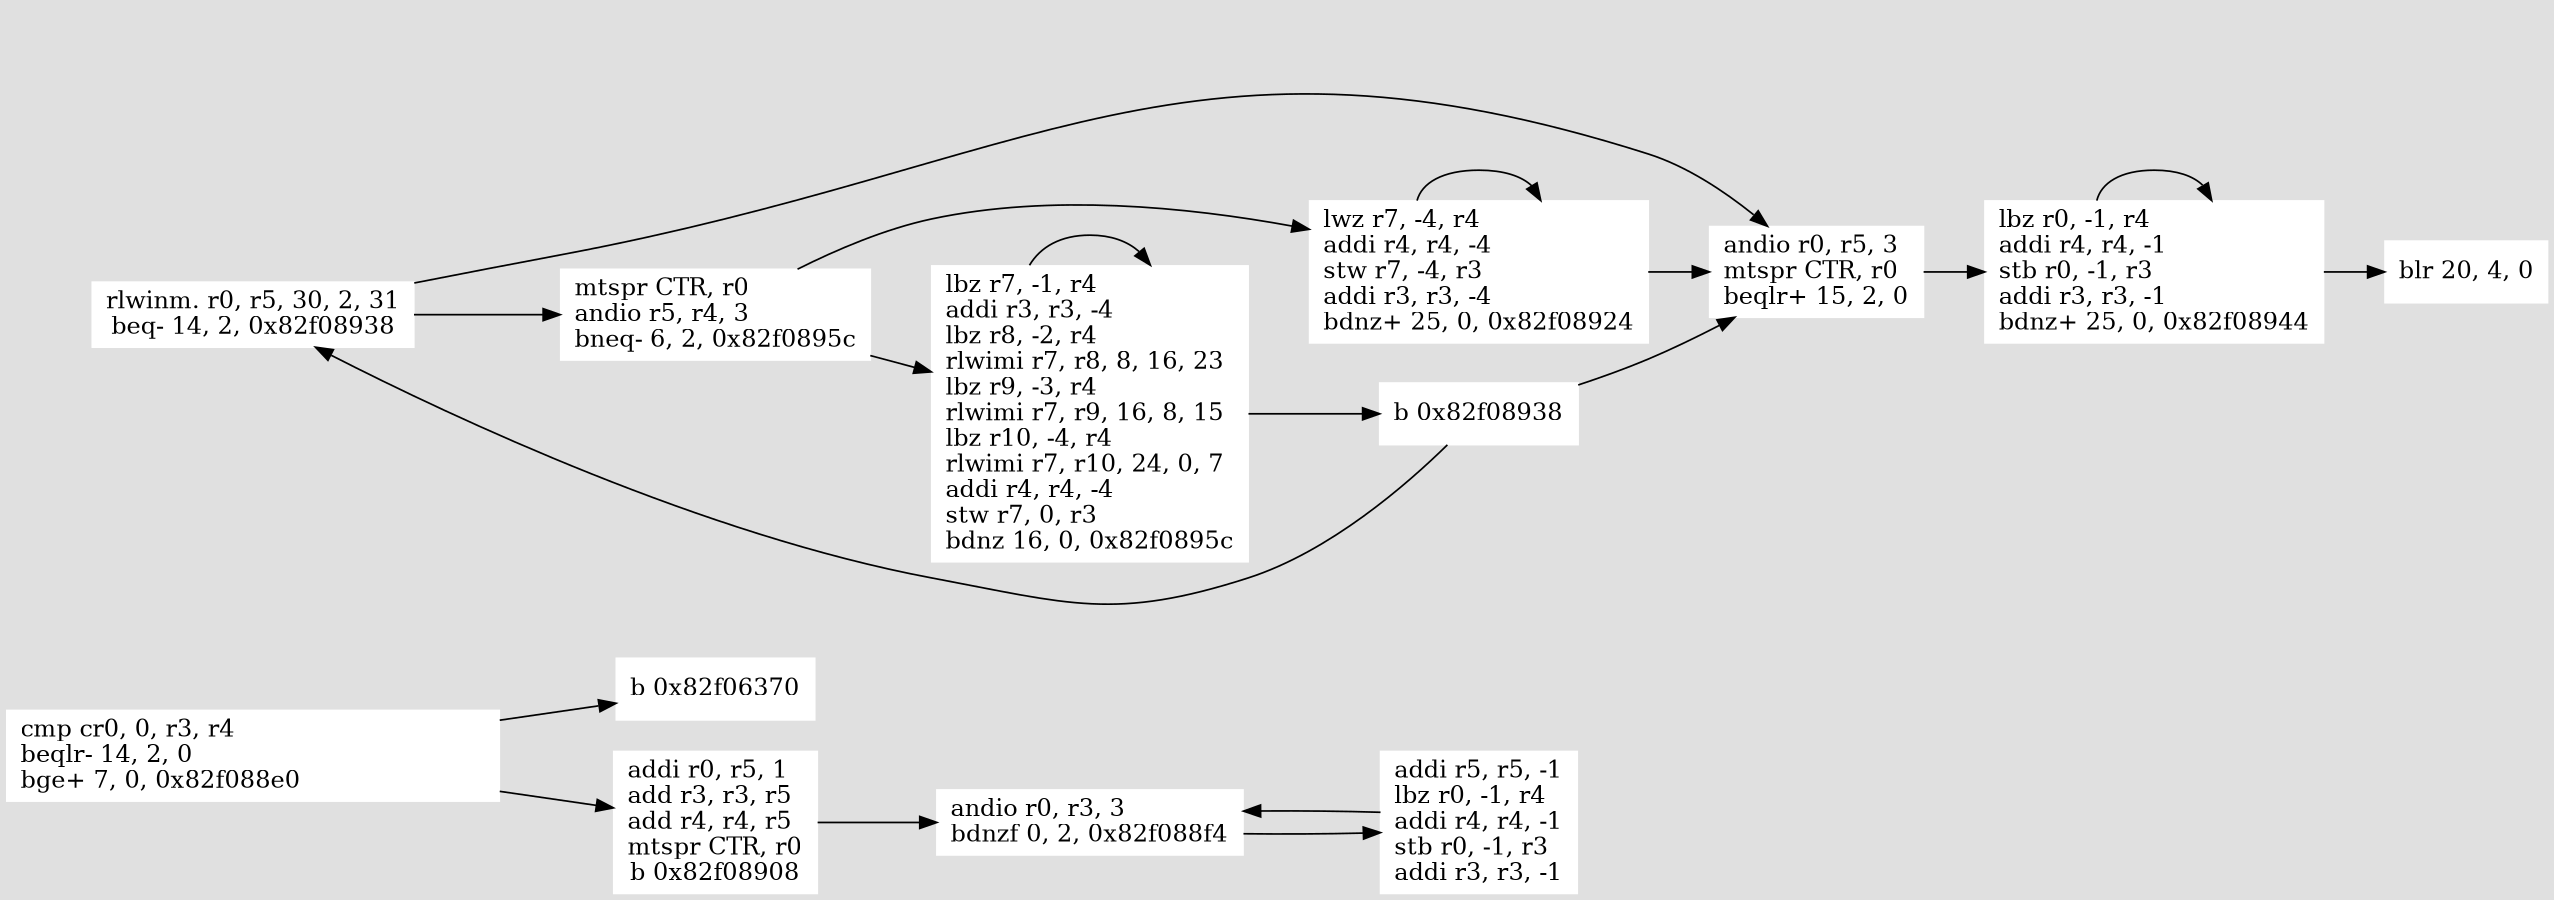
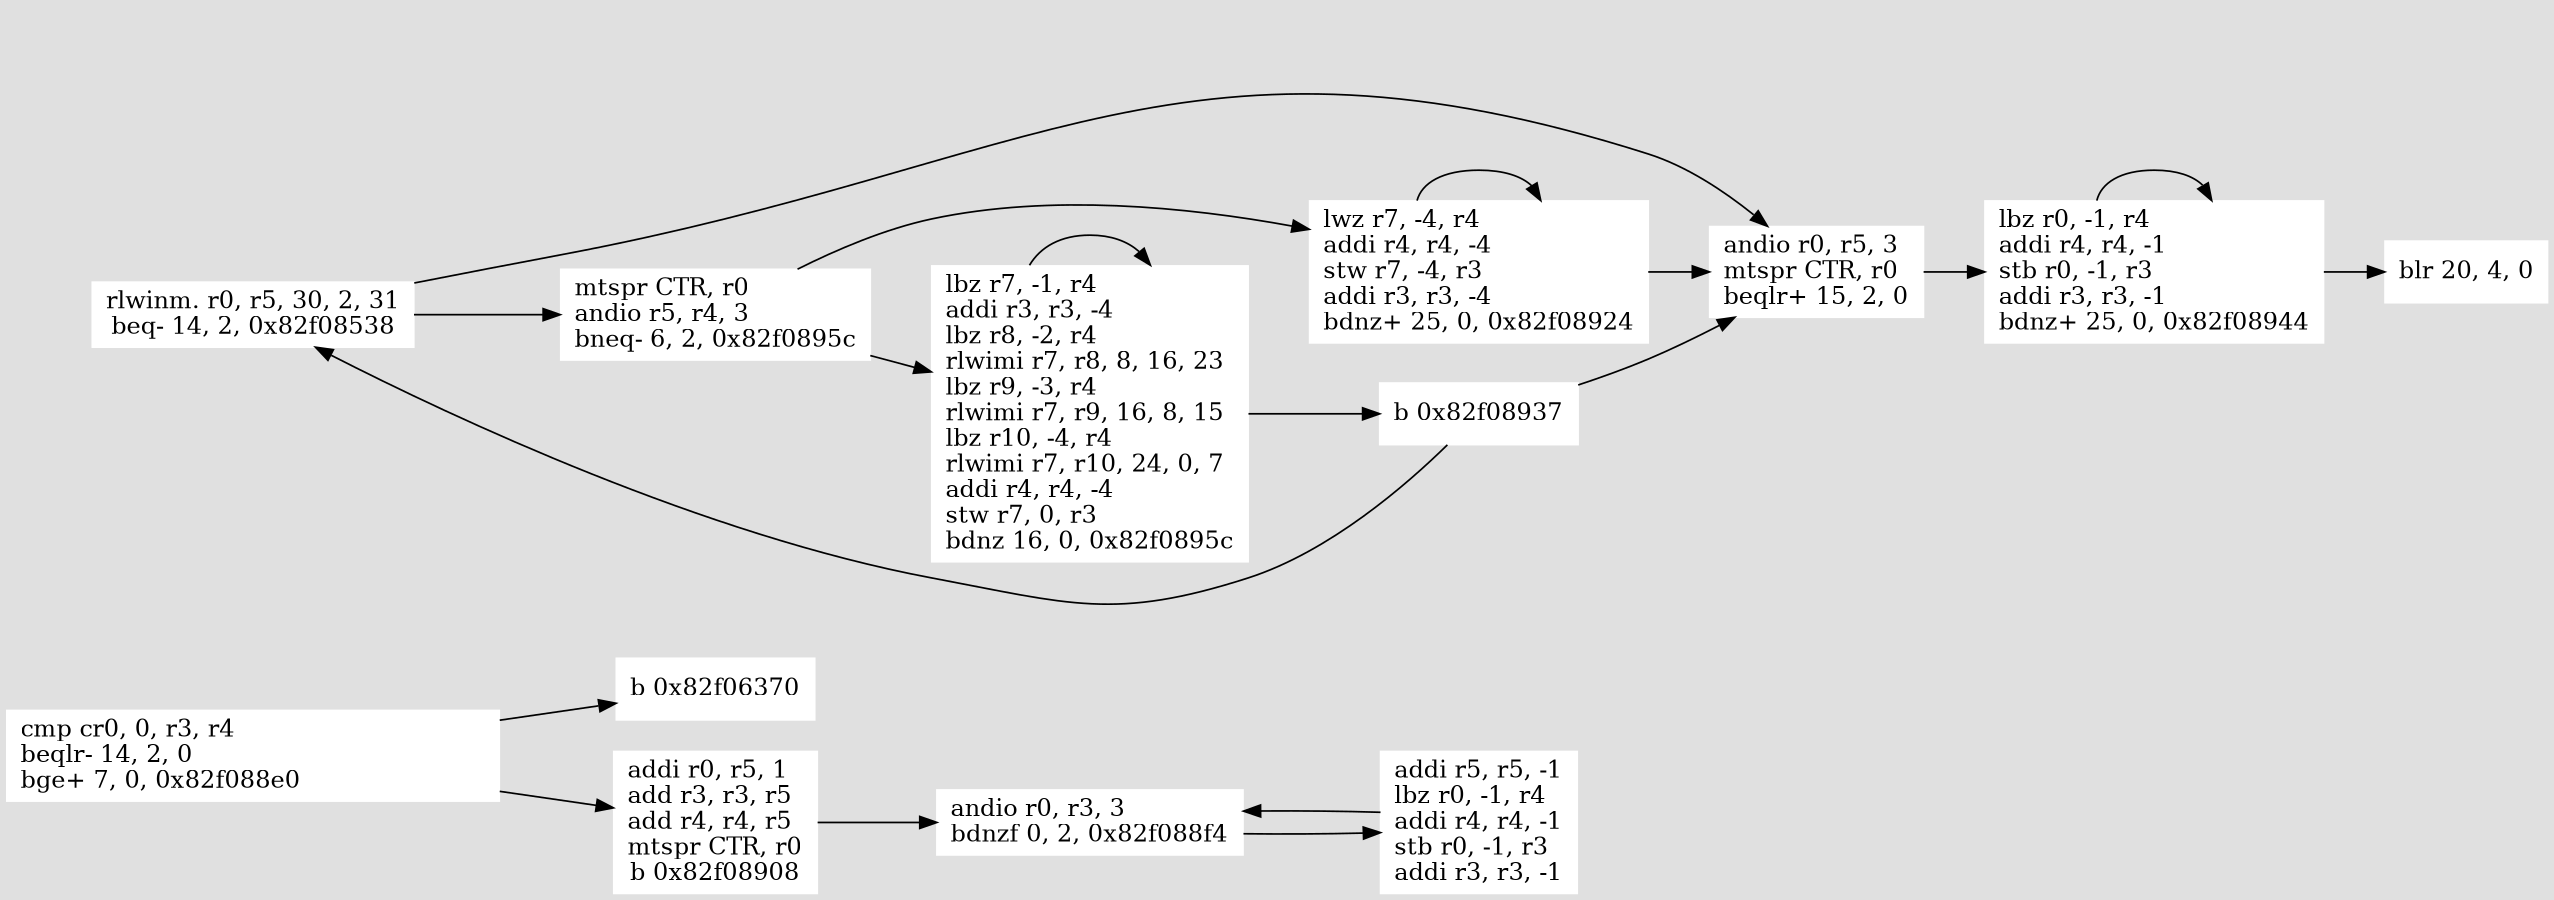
node "rlwinm. r0, r5, 30, 2, 31 beq- 14, 2, 0x82f08938": label "rlwinm. r0, r5, 30, 2, 31 beq- 14, 2, 0x82f08938" -> "rlwinm. r0, r5, 30, 2, 31 beq- 14, 2, 0x82f08538"
node "b 0x82f08938": label "b 0x82f08938" -> "b 0x82f08937"
